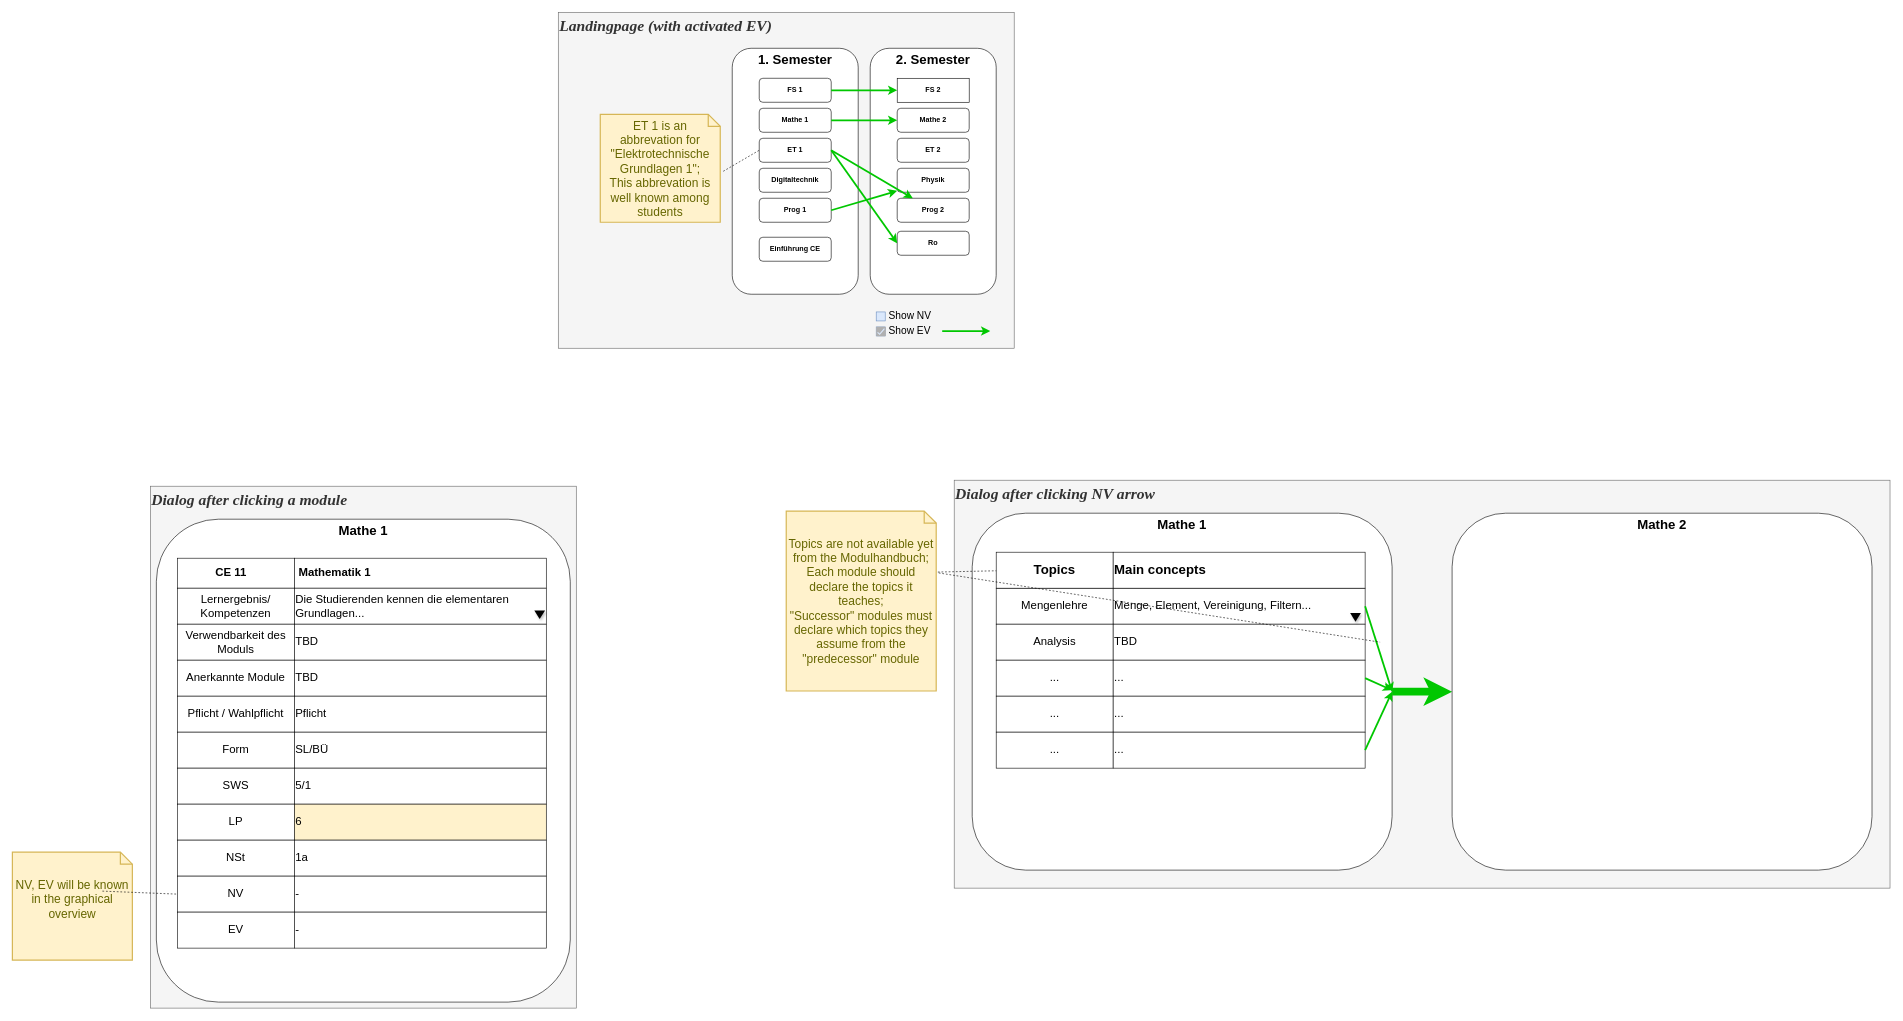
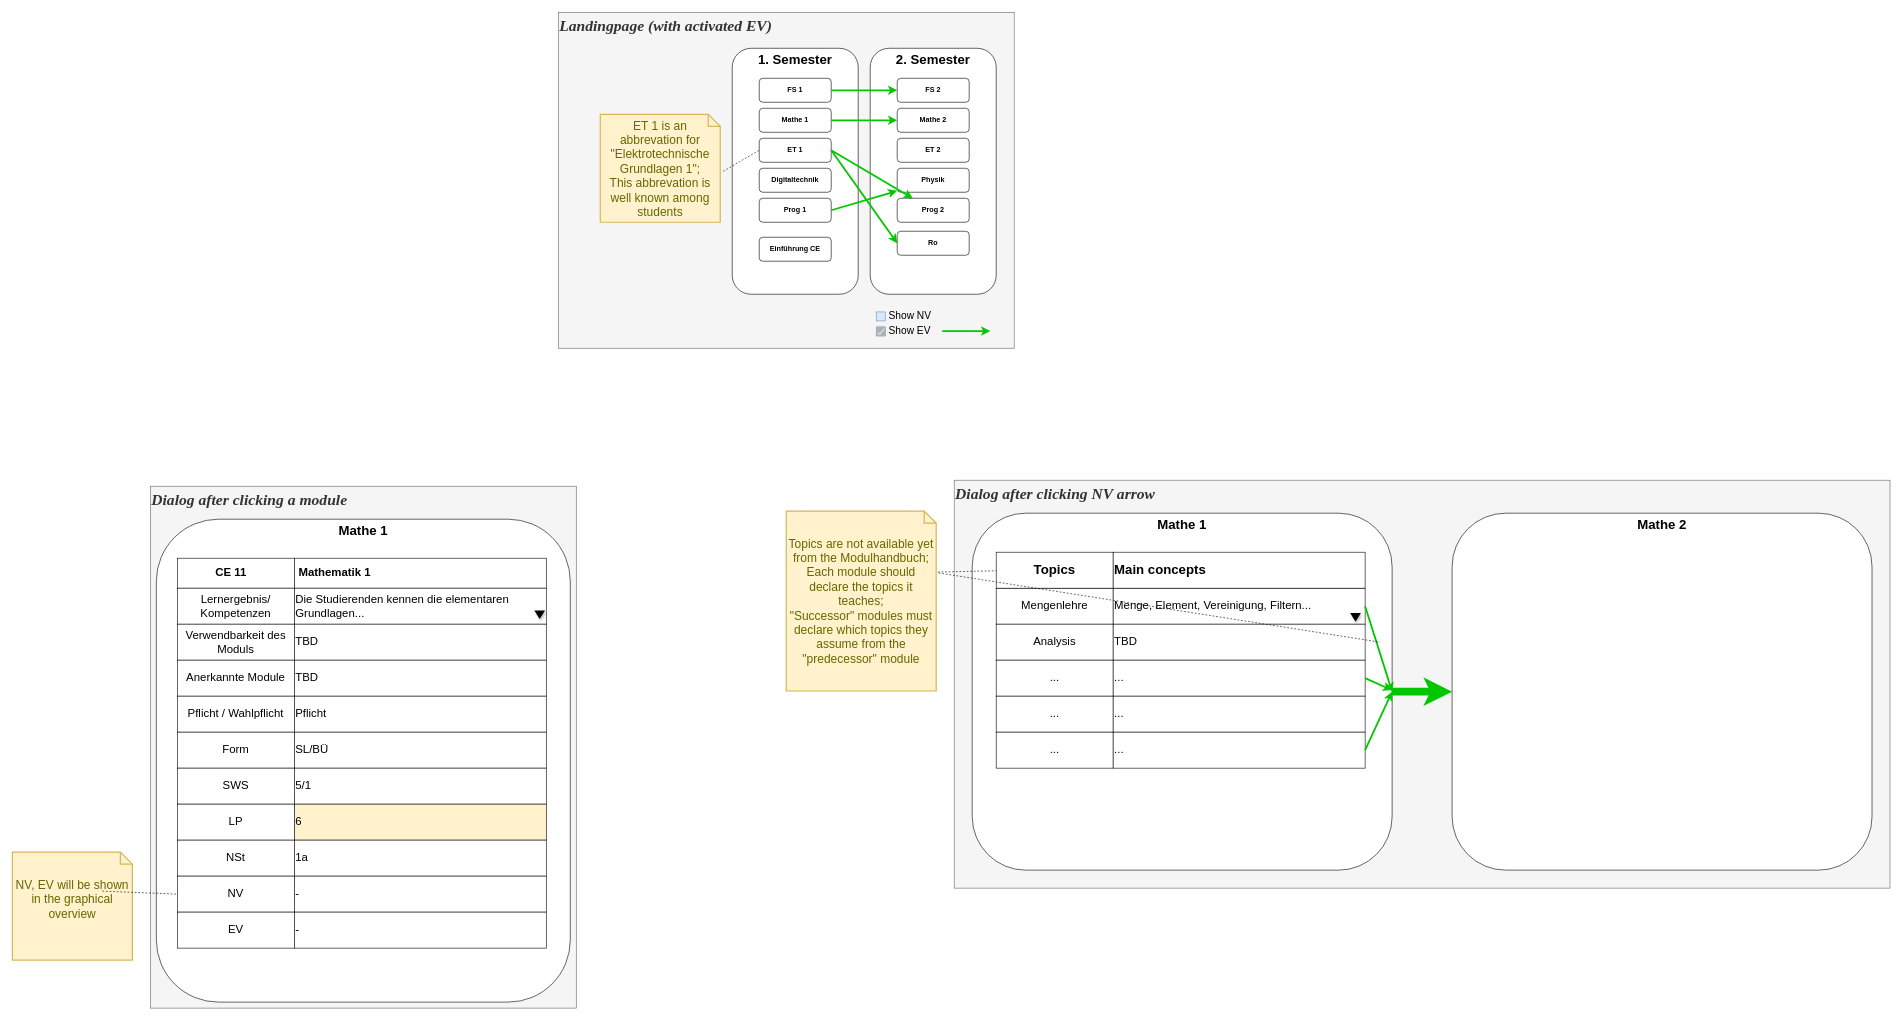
node "FS 2": shape rectangle -> rounded rectangle
node "NV, EV will be known in the graphical overview": label "NV, EV will be known in the graphical overview" -> "NV, EV will be shown in the graphical overview"
